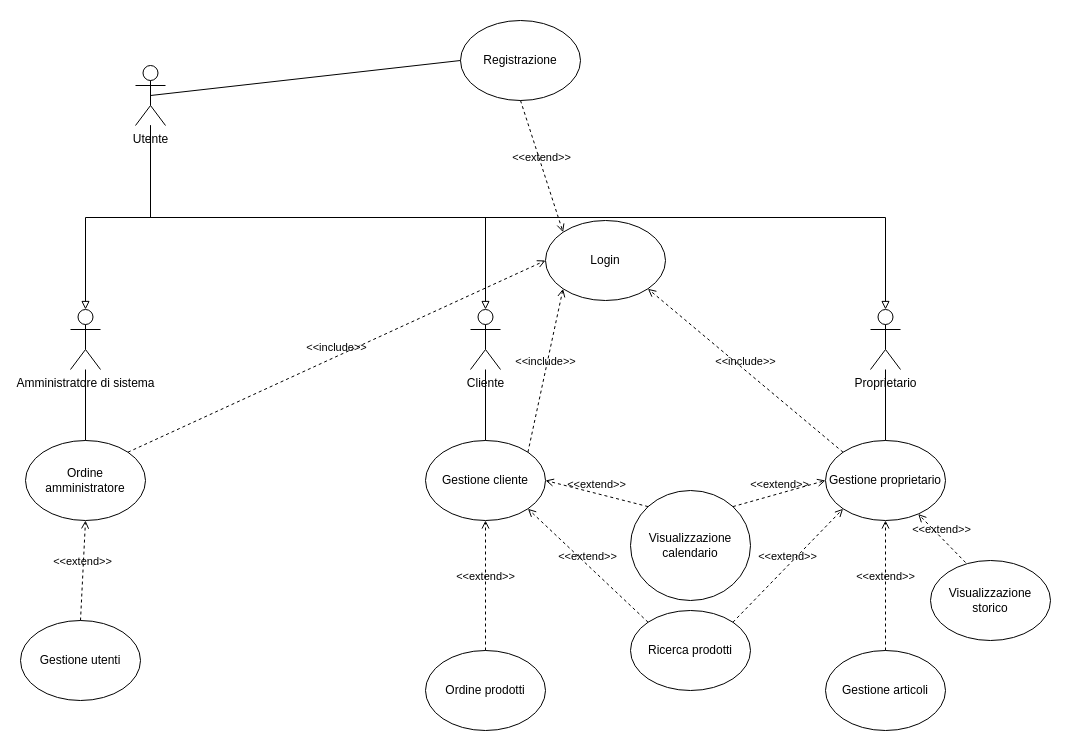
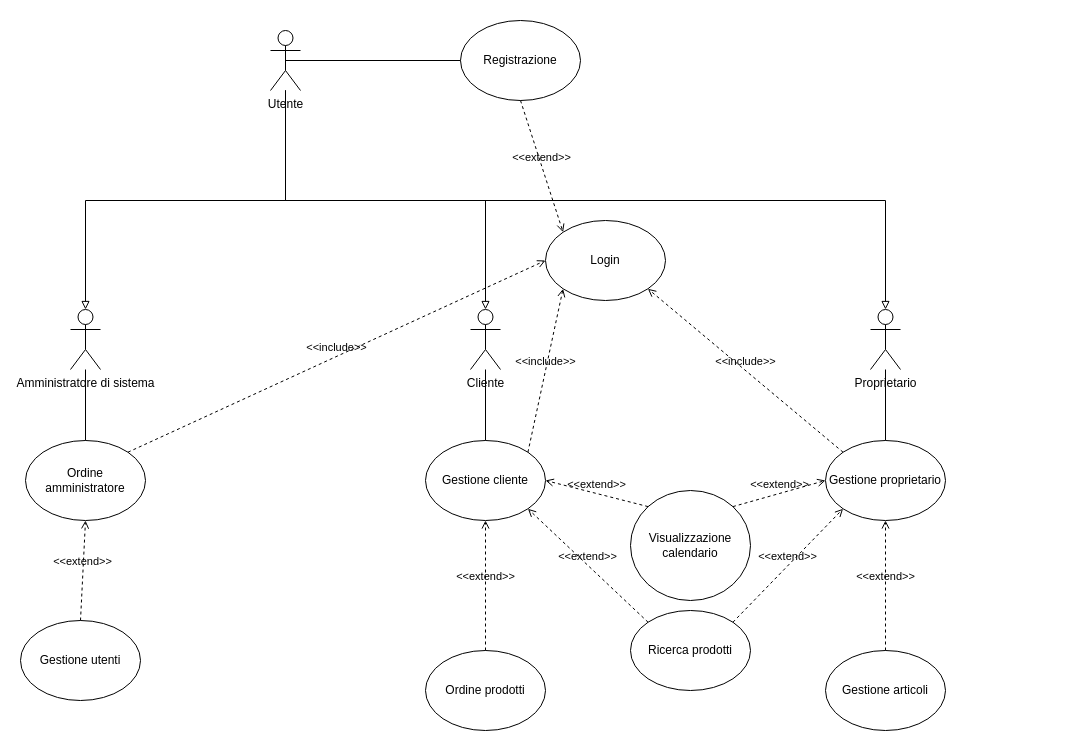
node "Utente": moved (151, 96) -> (286, 61)
edge "Visualizzazione storico" -> "Gestione proprietario": removed, label "<<extend>>"
node "Visualizzazione storico": removed
